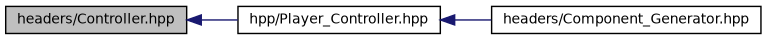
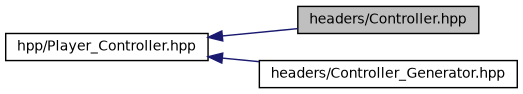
edge "hpp/Player_Controller.hpp" -> "headers/Controller.hpp": reversed
node "headers/Component_Generator.hpp": label "headers/Component_Generator.hpp" -> "headers/Controller_Generator.hpp"
